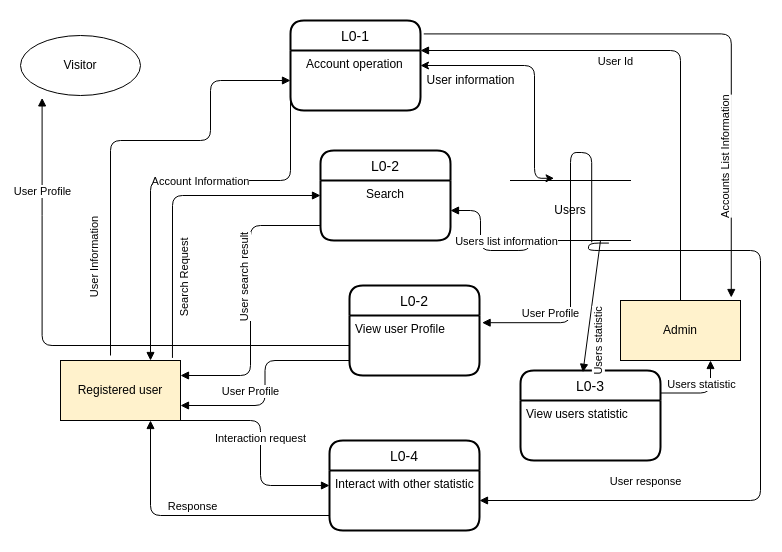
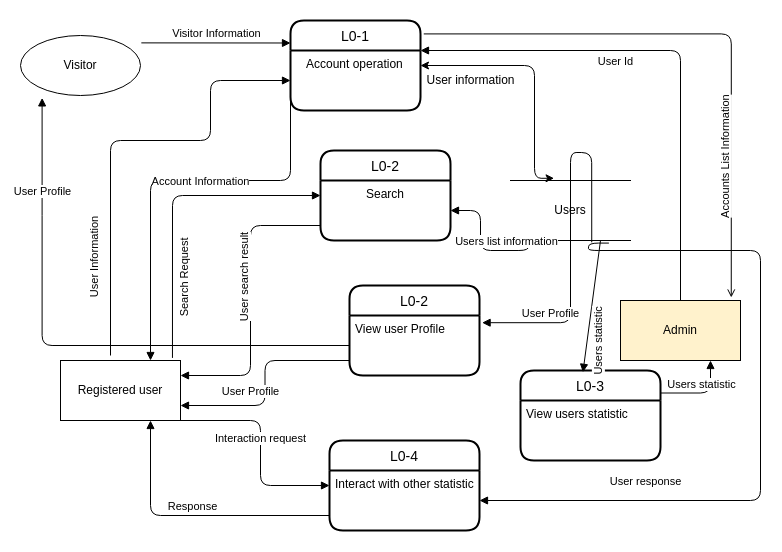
edge "Visitor" -> "L0-1": added, label "Visitor Information"
edge "L0-1" -> "Admin": arrowhead block -> open
node "Registered user": fillcolor #fff2cc -> #ffffff
